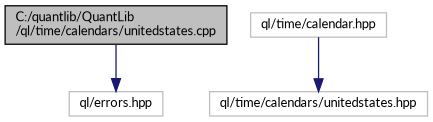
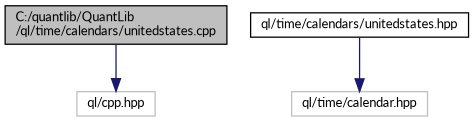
edge "ql/time/calendar.hpp" -> "ql/time/calendars/unitedstates.hpp": reversed
node "ql/errors.hpp": label "ql/errors.hpp" -> "ql/cpp.hpp"
node "ql/time/calendars/unitedstates.hpp": color grey75 -> black
